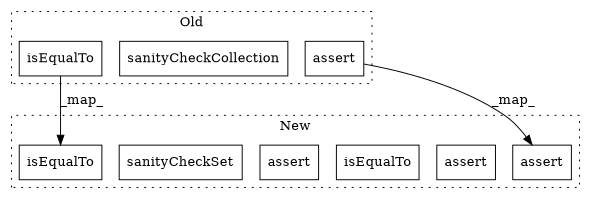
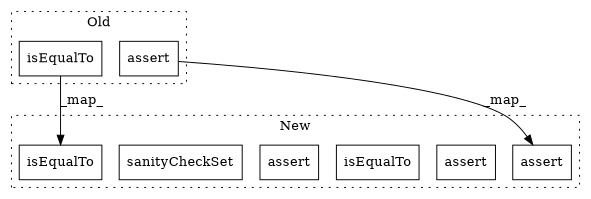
node "sanityCheckCollection": removed
